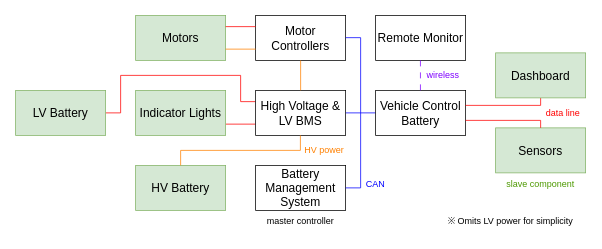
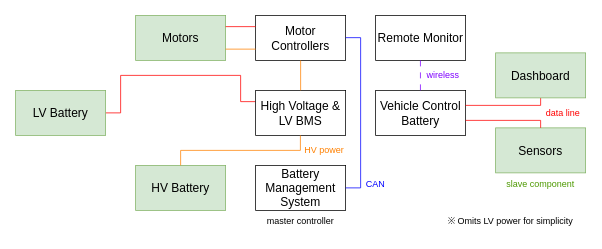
node "Indicator Lights": removed
edge "High Voltage & LV BMS" -- "Vehicle Control Battery": removed
edge "Indicator Lights" -- "High Voltage & LV BMS": removed
